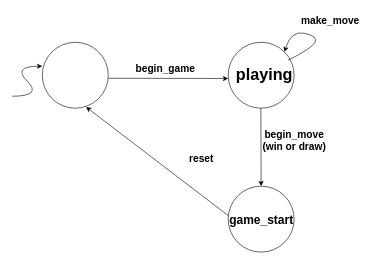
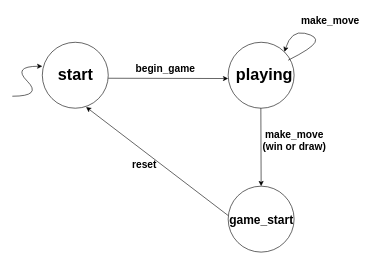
node "start": added
node "begin_move (win or draw)": label "begin_move (win or draw)" -> "make_move (win or draw)"
node "reset": moved (201, 159) -> (144, 165)
